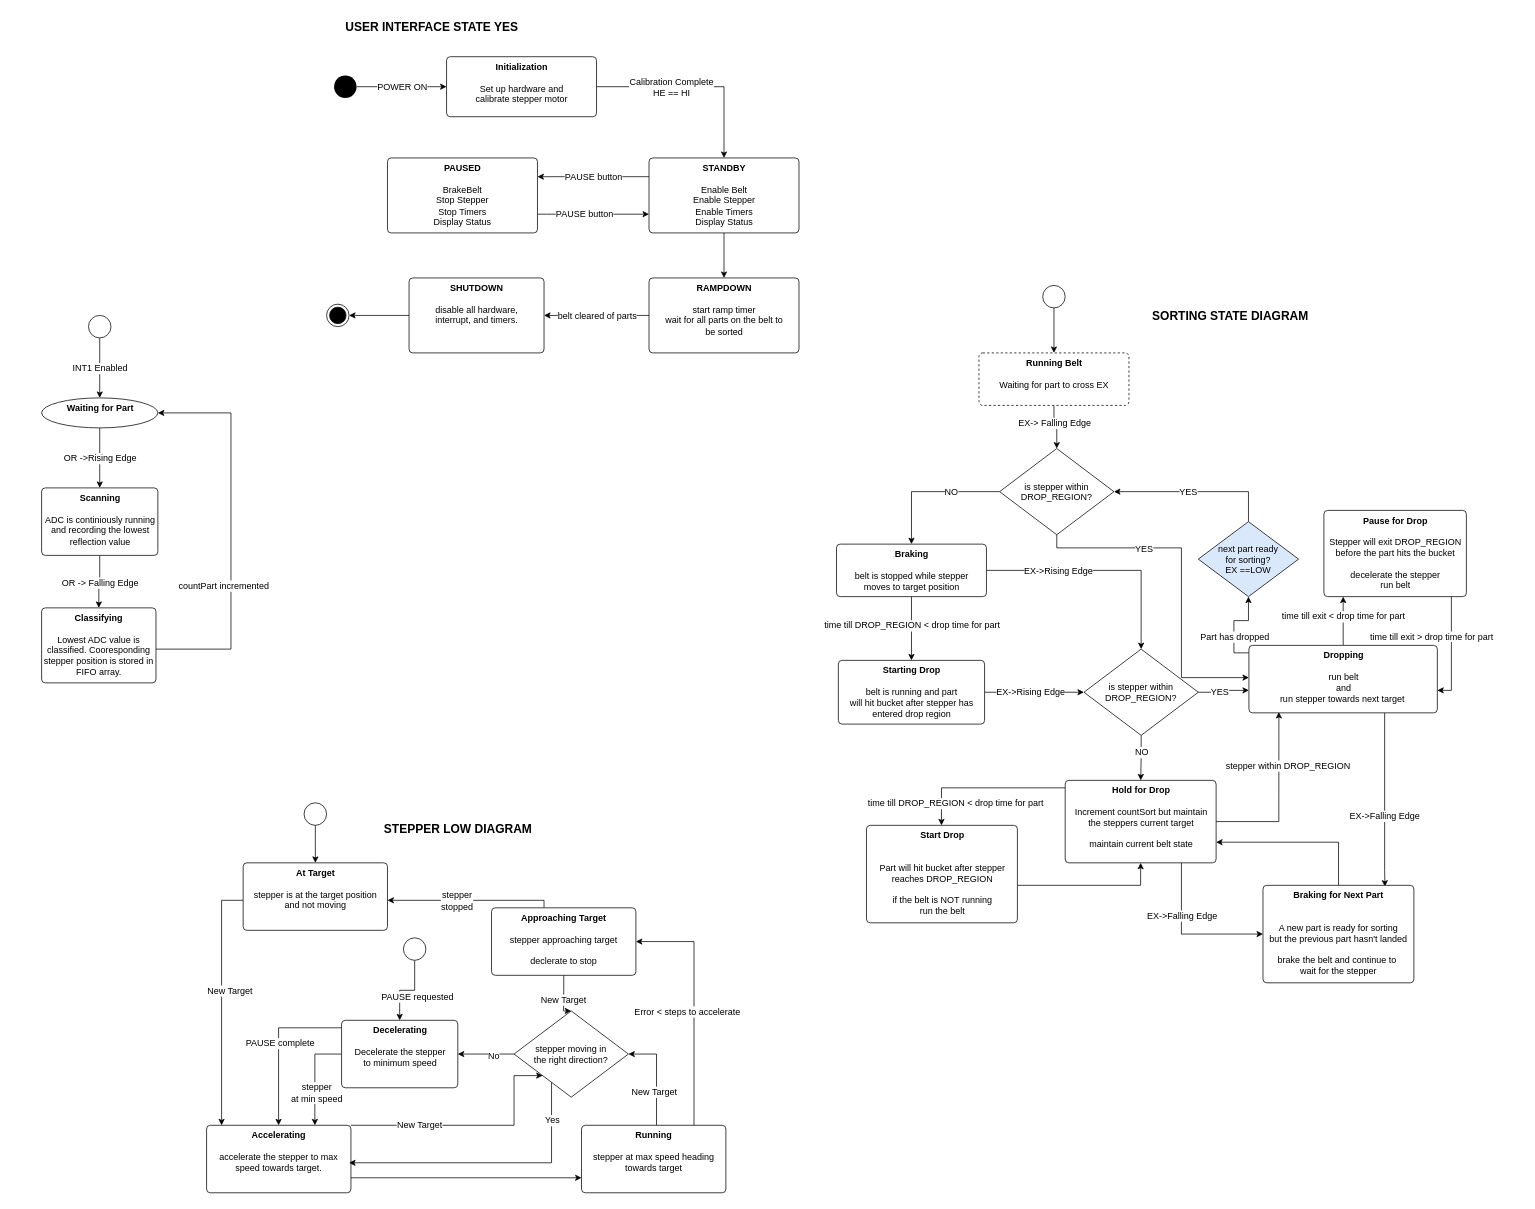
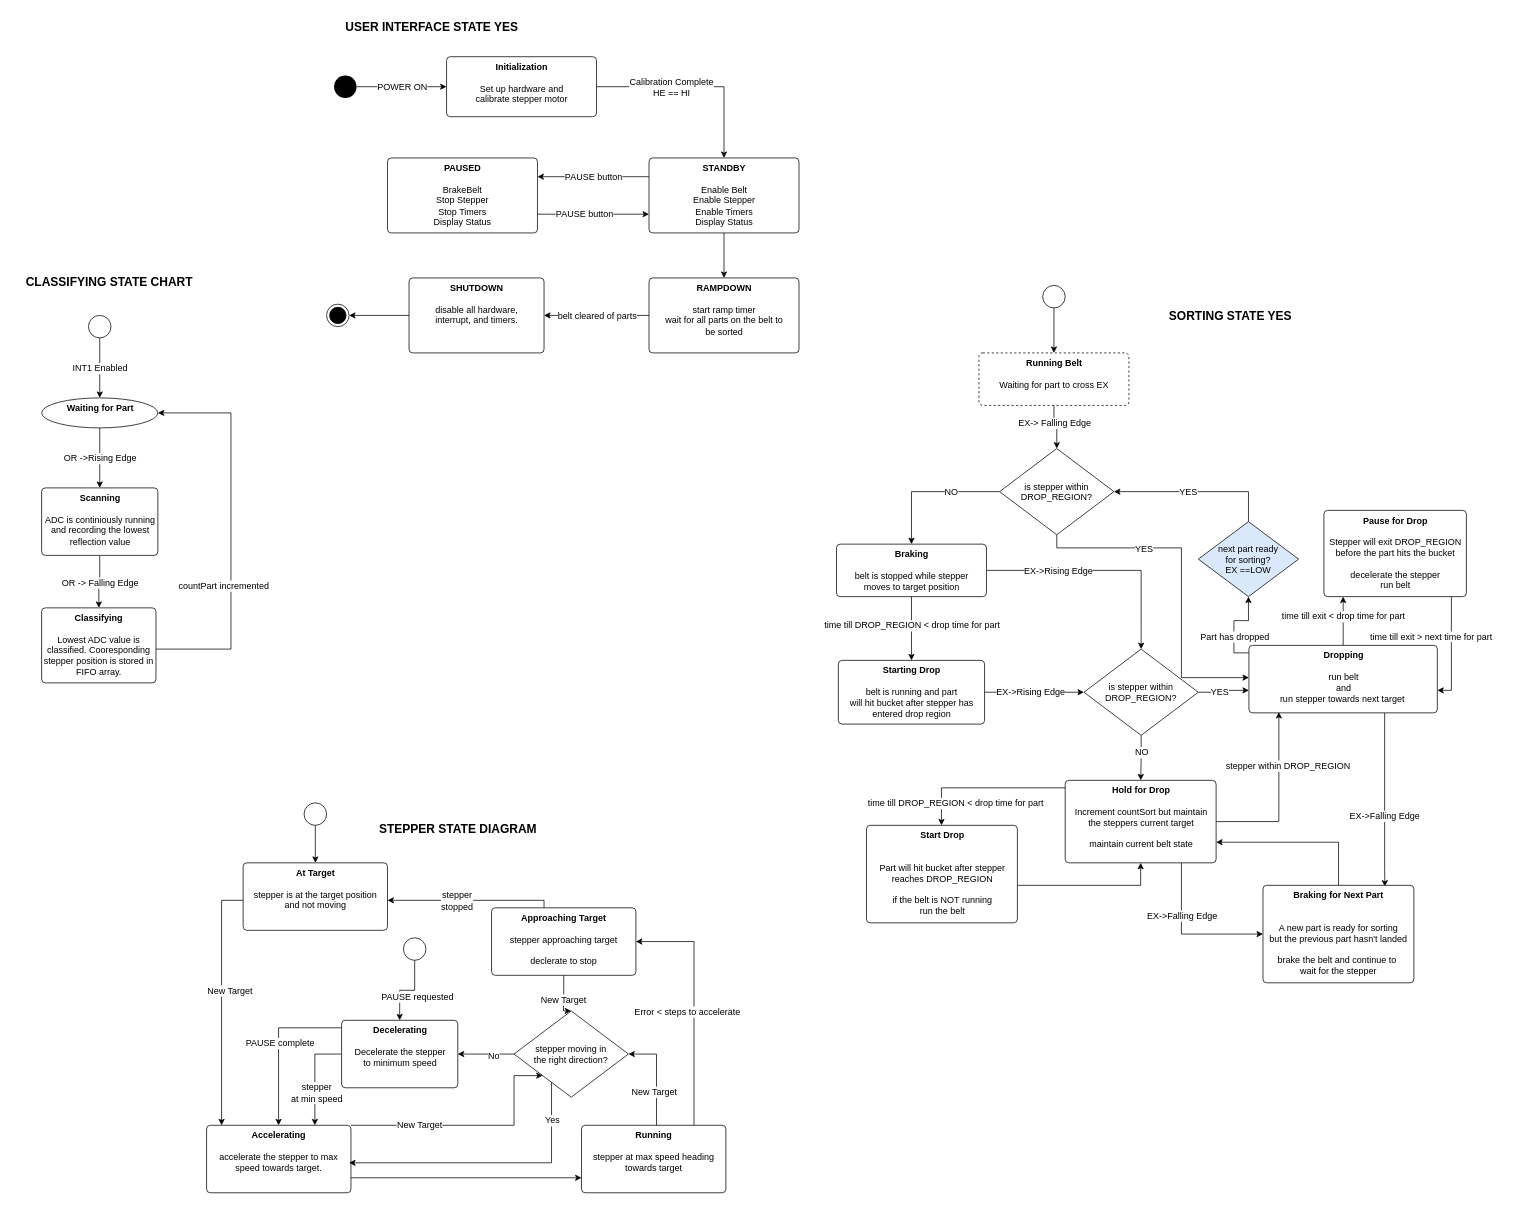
node "CLASSIFYING STATE CHART": added
node "SORTING STATE DIAGRAM": label "SORTING STATE DIAGRAM" -> "SORTING STATE YES"
node "time till exit > drop time for part": label "time till exit > drop time for part" -> "time till exit > next time for part"
node "STEPPER LOW DIAGRAM": label "STEPPER LOW DIAGRAM" -> "STEPPER STATE DIAGRAM"
